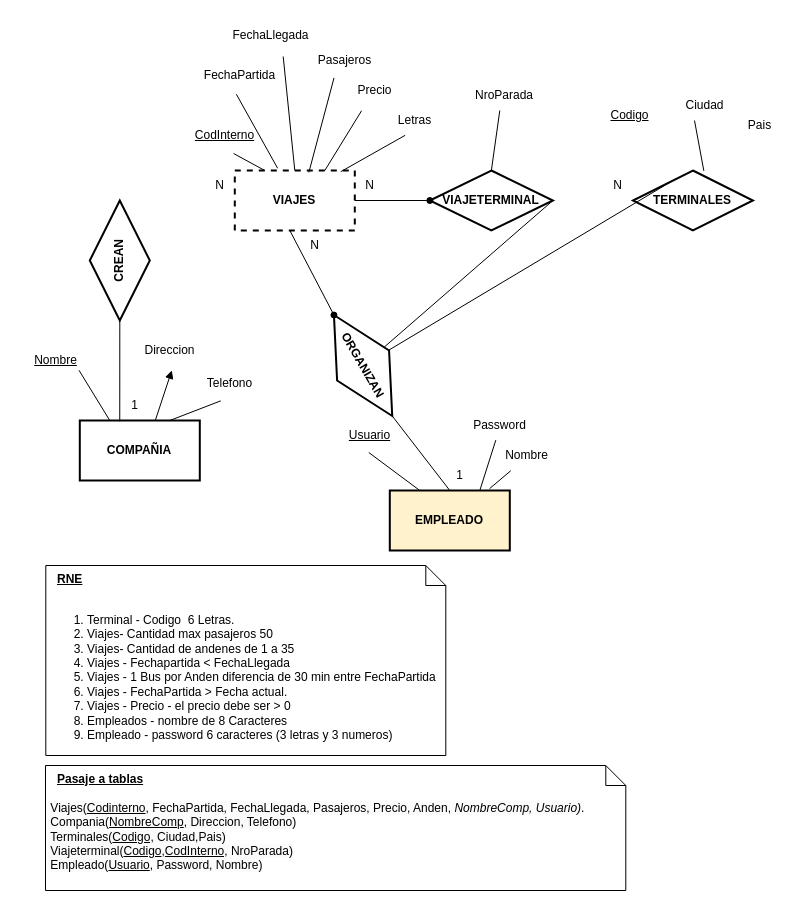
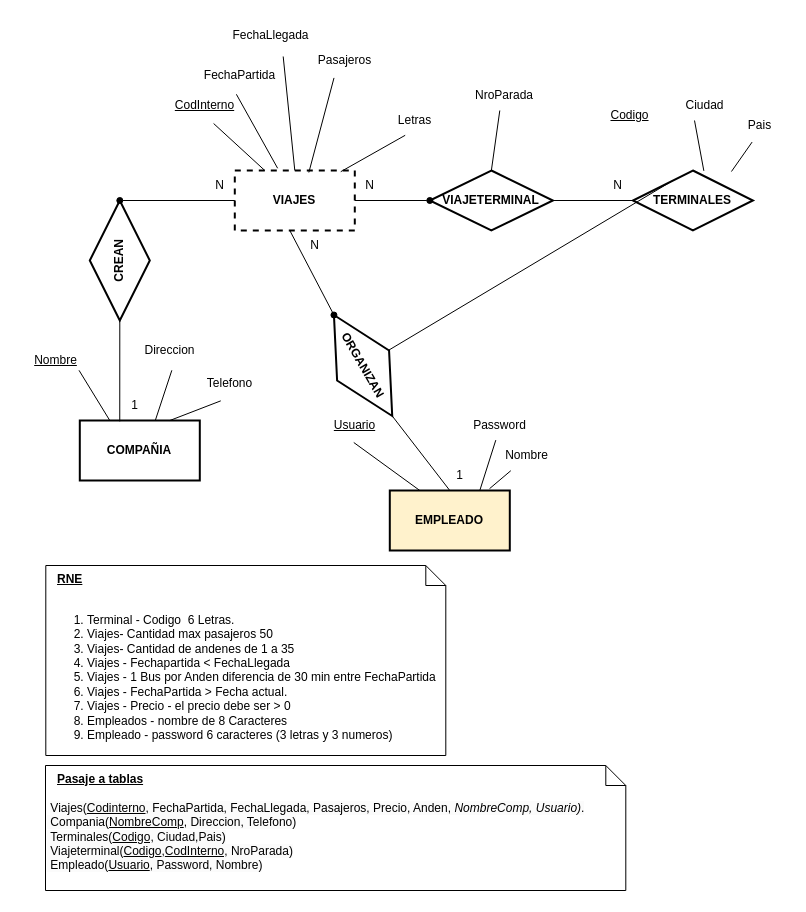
node "Precio": removed
node "CodInterno": moved (225, 136) -> (205, 106)
edge "Precio" -- "VIAJES": removed
edge "Pais" -- "TERMINALES": added
edge "VIAJES" -> "CREAN": added
edge "VIAJETERMINAL" -- "ORGANIZAN": now "VIAJETERMINAL" -- "TERMINALES"
edge "COMPAÑIA" -> "Direccion": arrowhead block -> none
node "Usuario": moved (370, 436) -> (355, 426)
